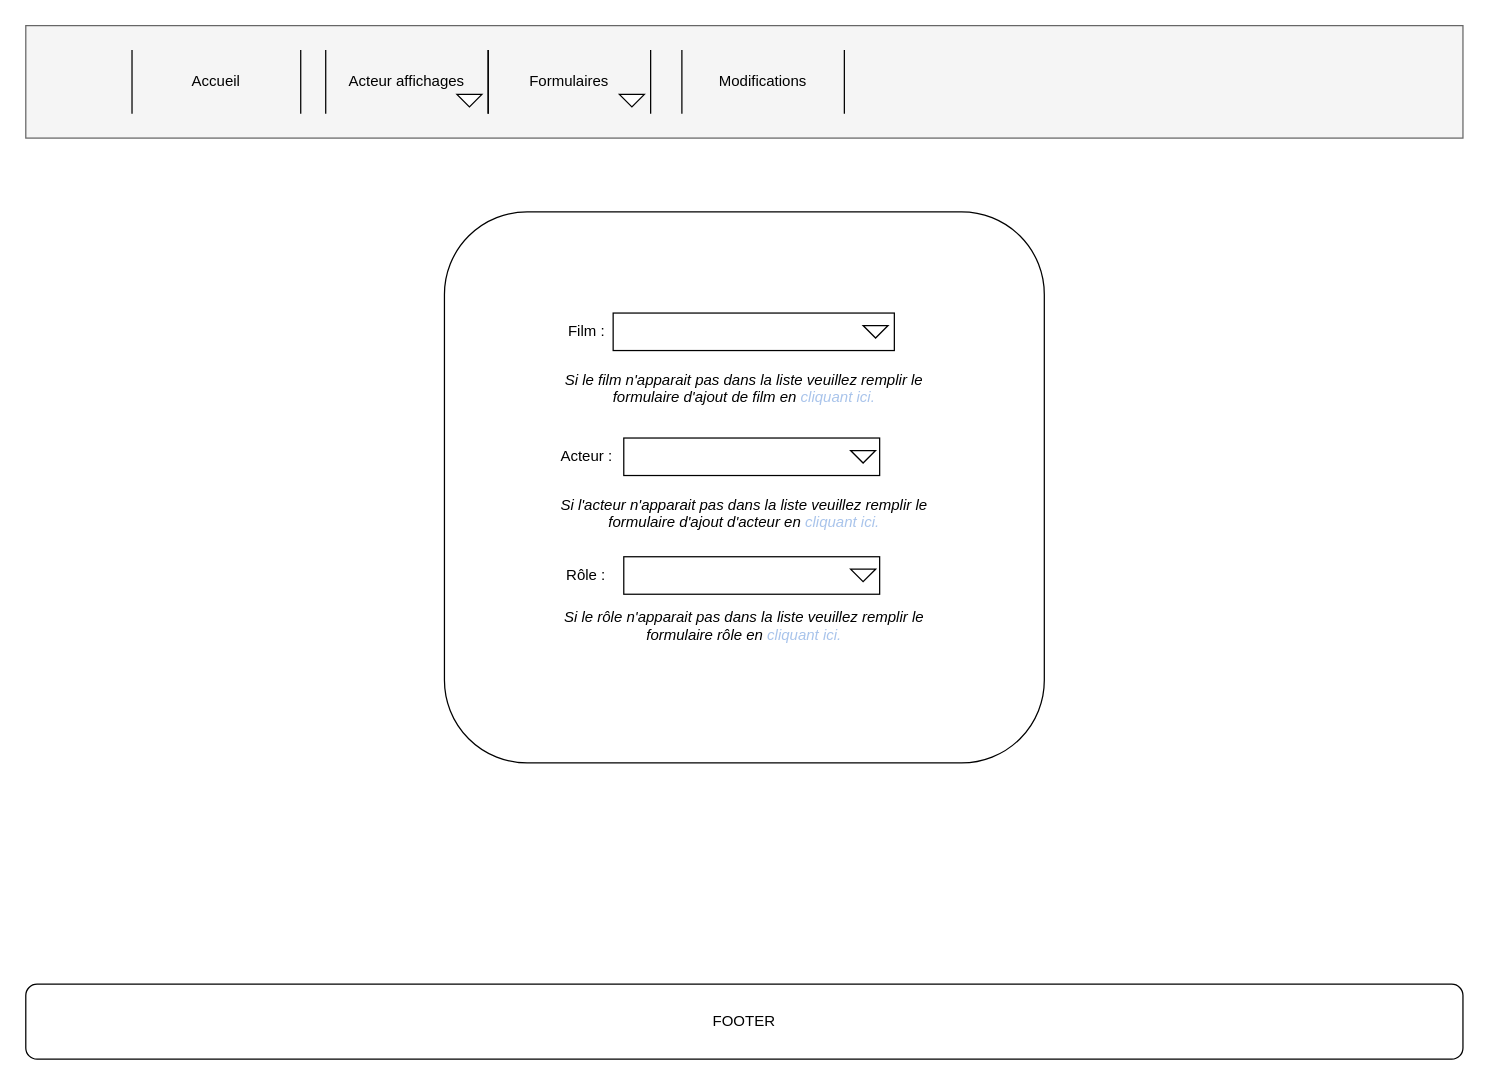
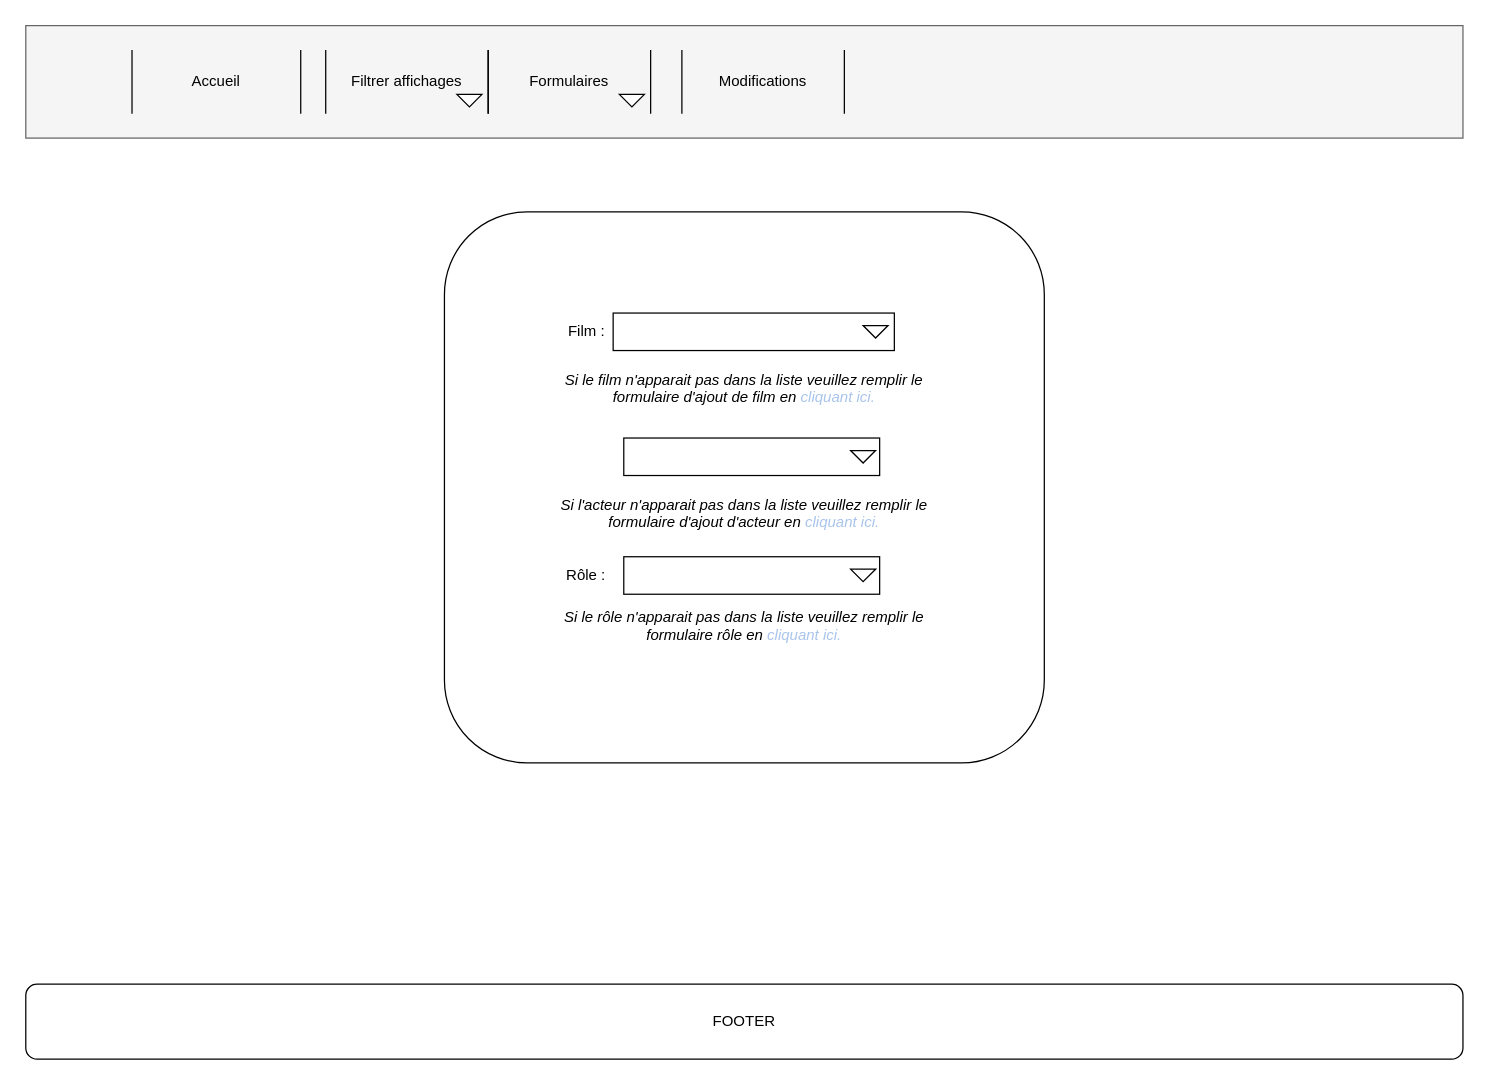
node "Acteur affichages": label "Acteur affichages" -> "Filtrer affichages"
node "Acteur :": removed
